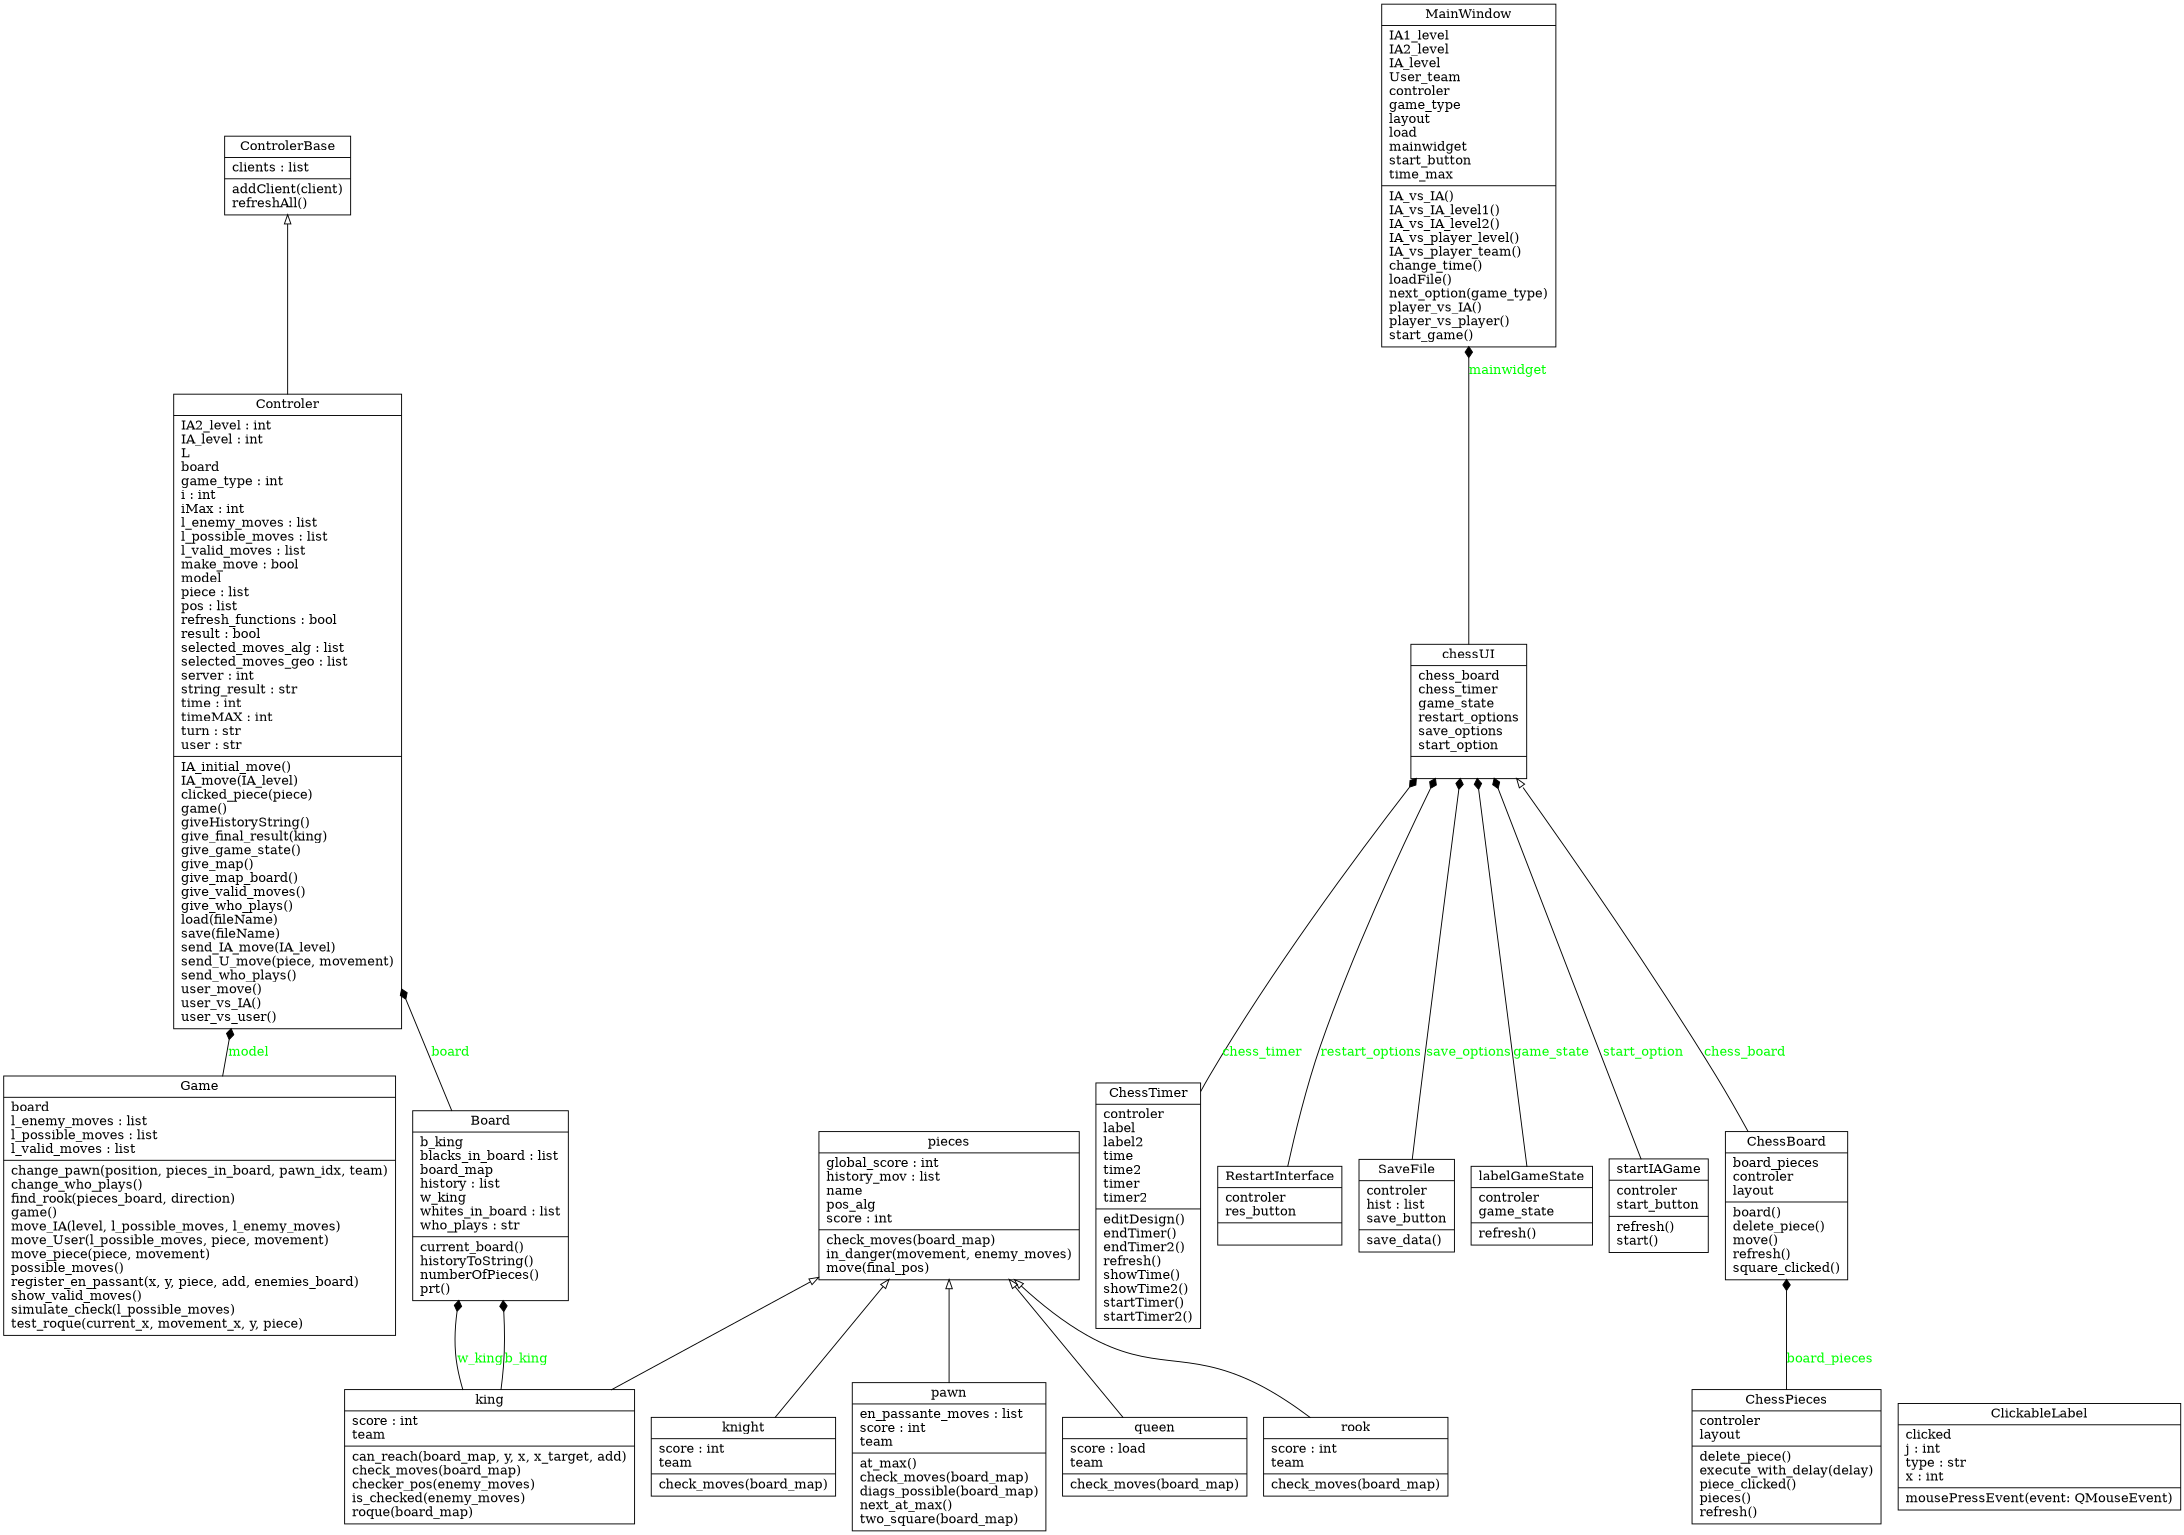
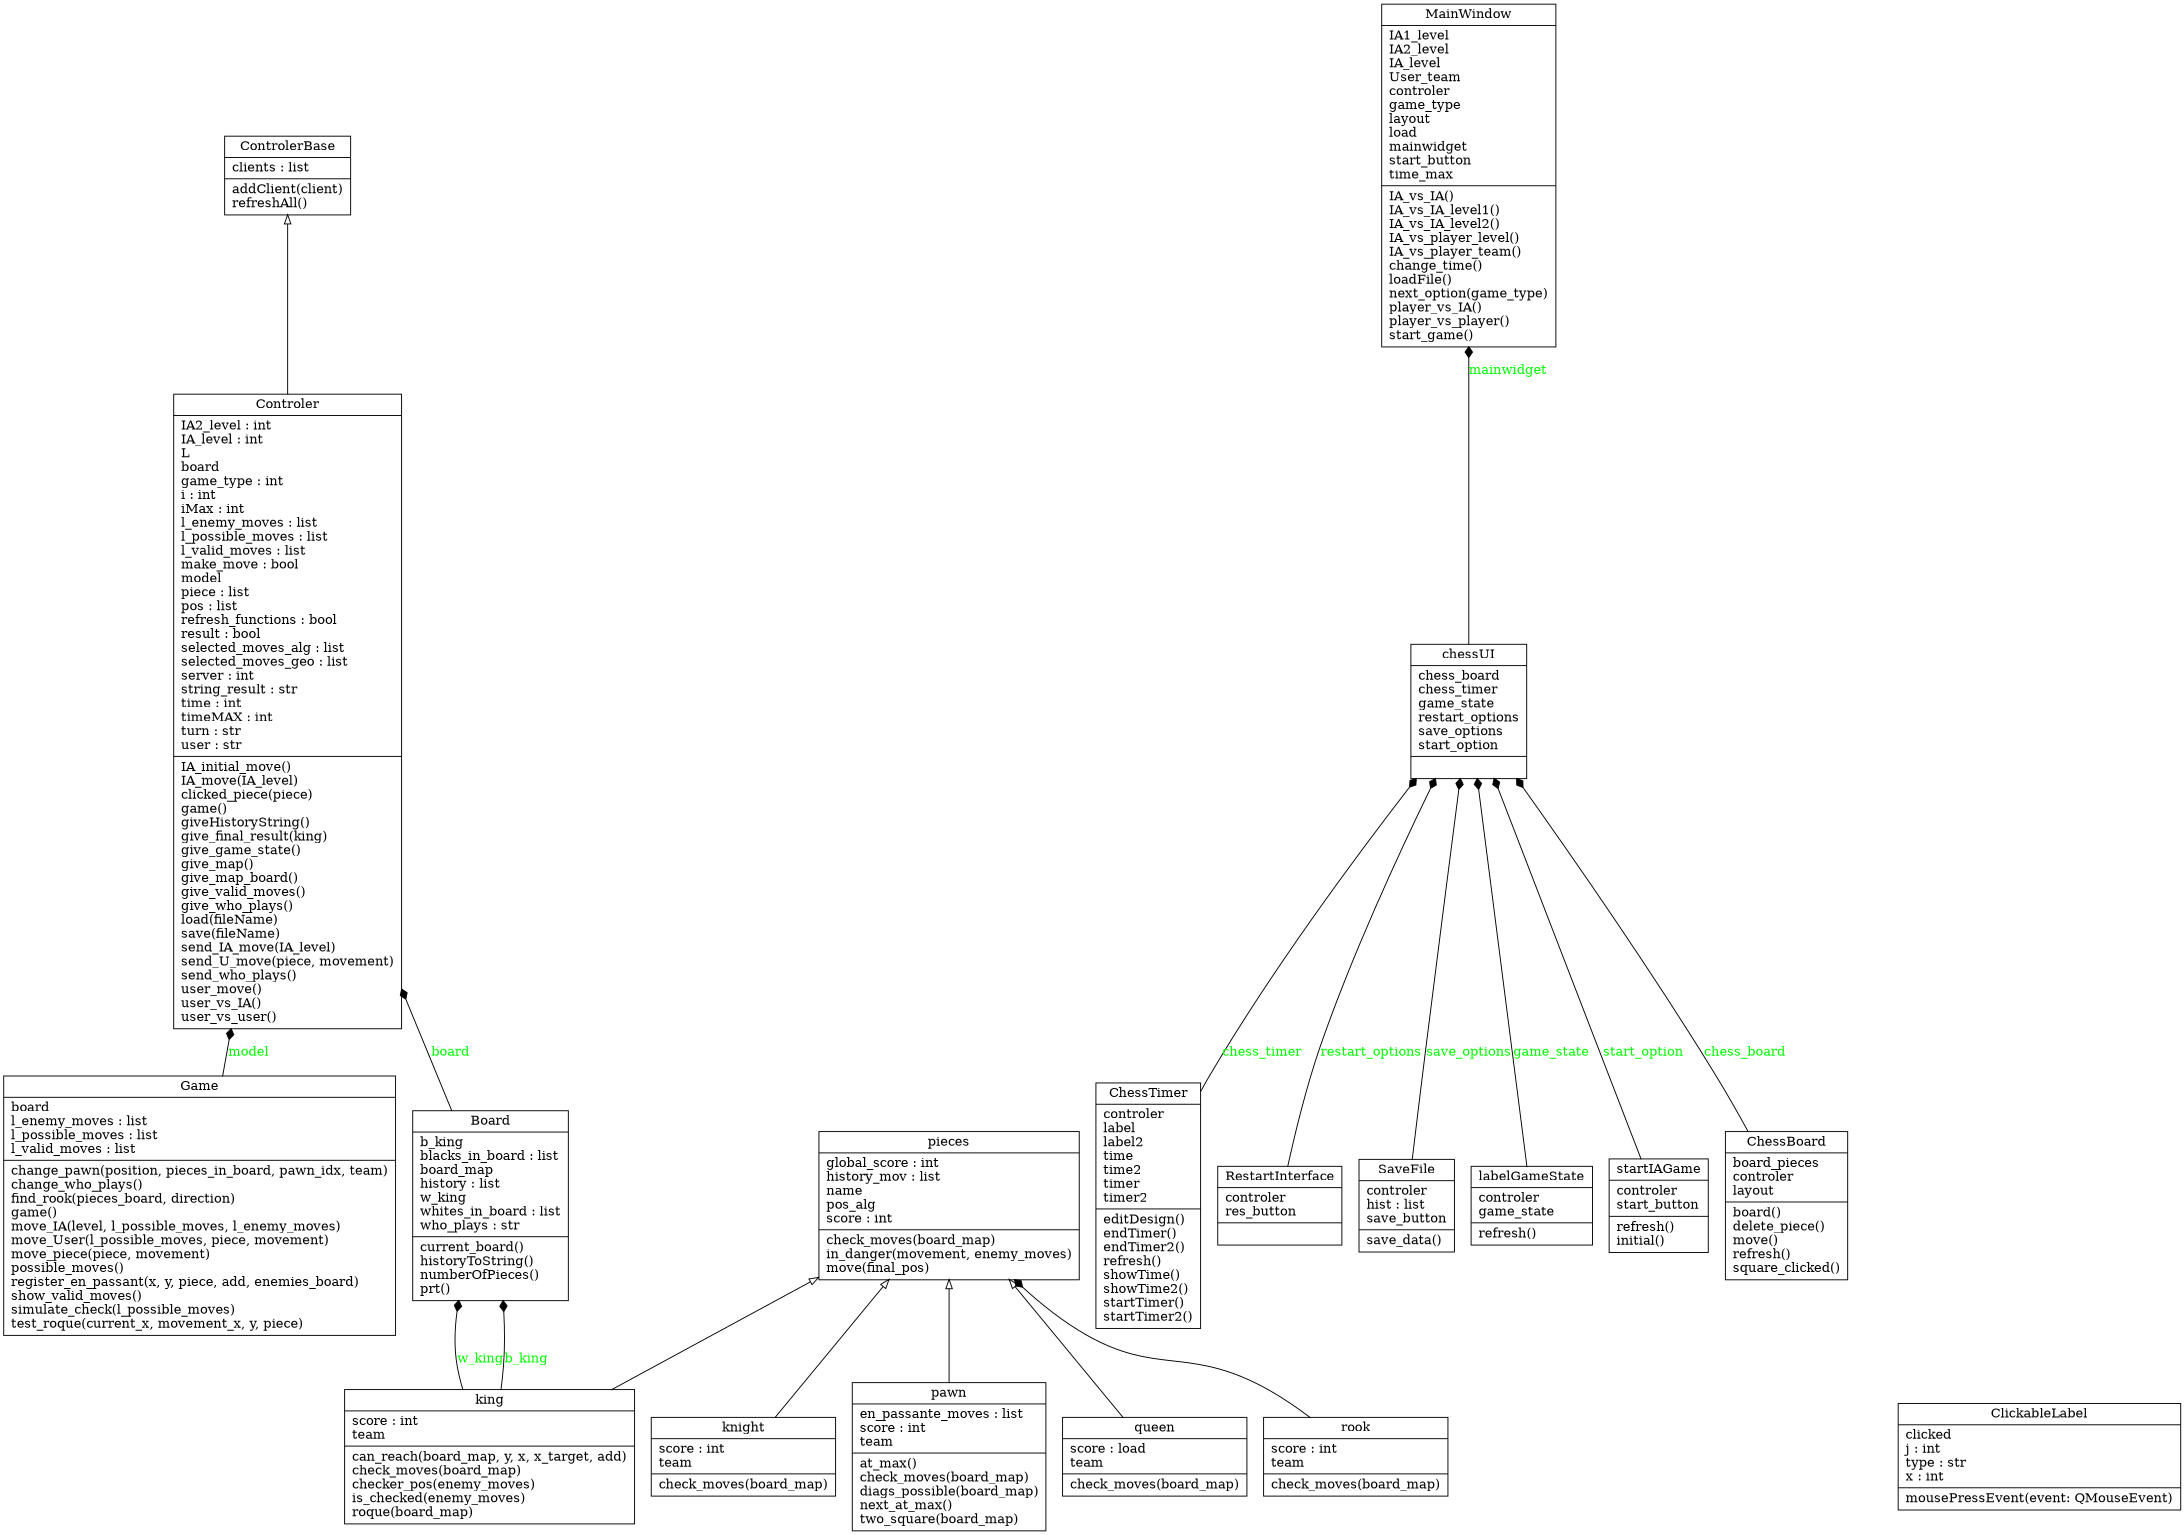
edge "ChessBoard" -> "chessUI": arrowhead empty -> diamond
node "startIAGame": text "start()" -> "initial()"
edge "rook" -> "pieces": arrowhead empty -> diamond
node "ChessPieces": removed
